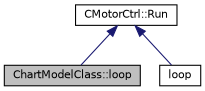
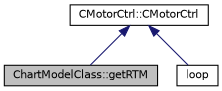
node "CMotorCtrl::Run": label "CMotorCtrl::Run" -> "CMotorCtrl::CMotorCtrl"
node "ChartModelClass::loop": label "ChartModelClass::loop" -> "ChartModelClass::getRTM"
